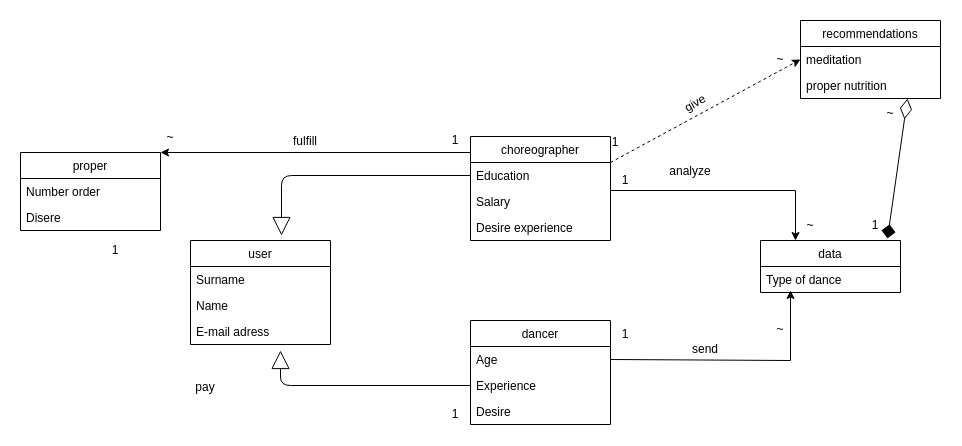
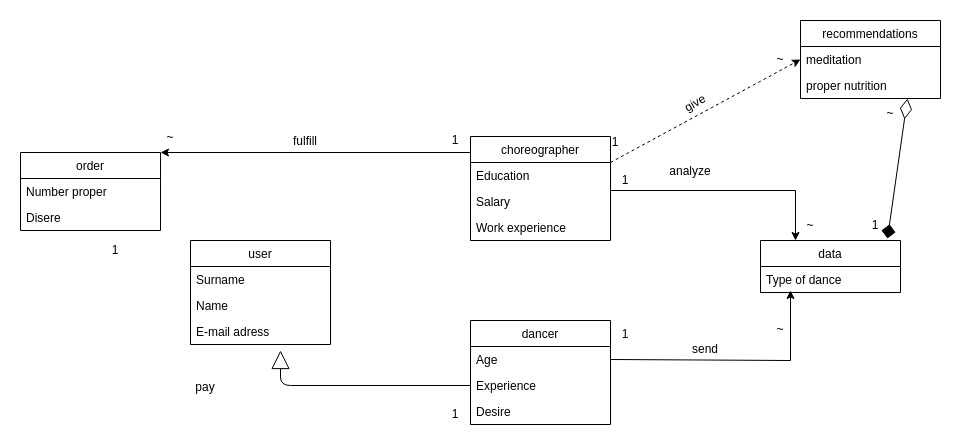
node "proper": label "proper" -> "order"
edge "Education" -> "user": removed
node "Number order": label "Number order" -> "Number proper"
node "Desire experience": label "Desire experience" -> "Work experience"
